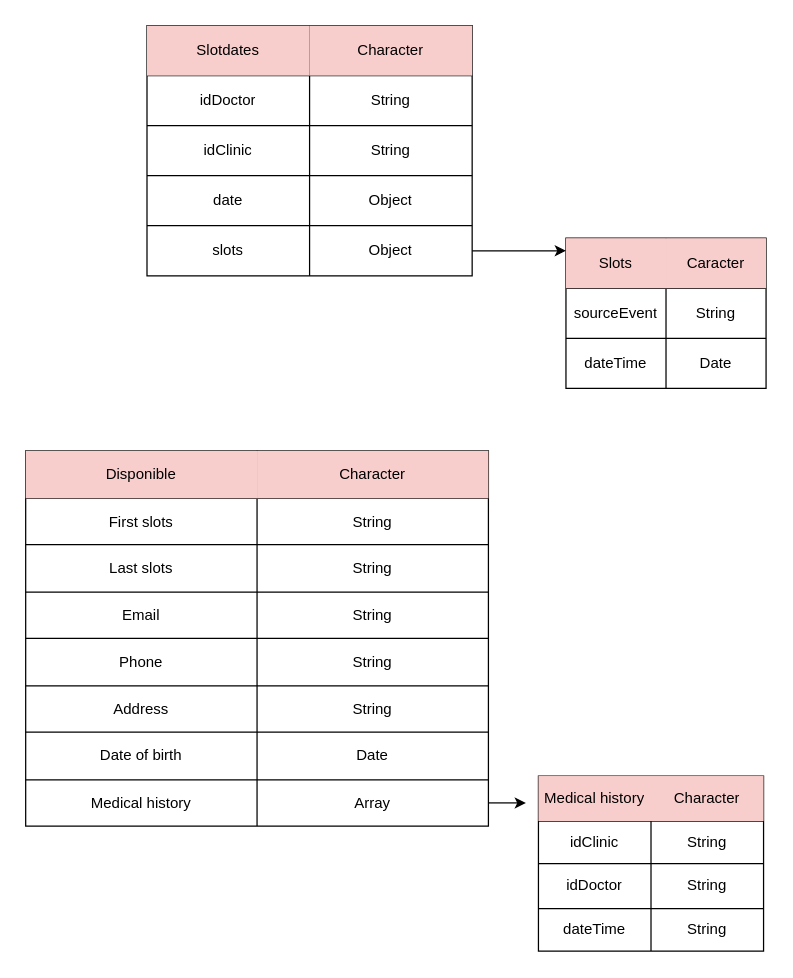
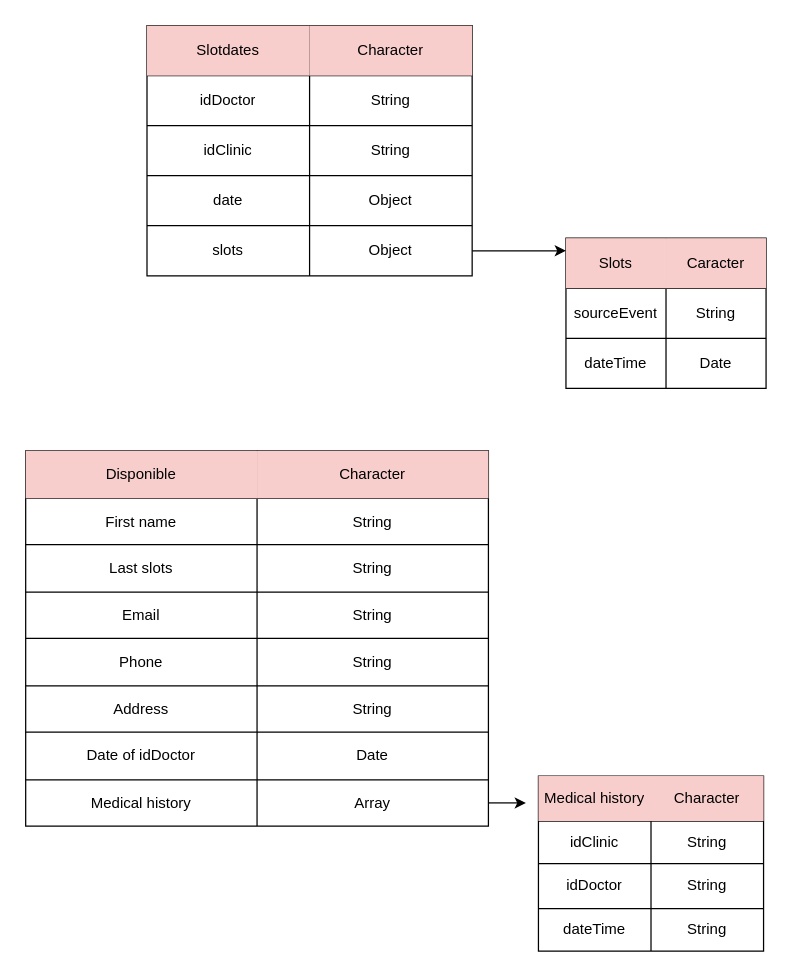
node "First slots": label "First slots" -> "First name"
node "Date of birth": label "Date of birth" -> "Date of idDoctor"
